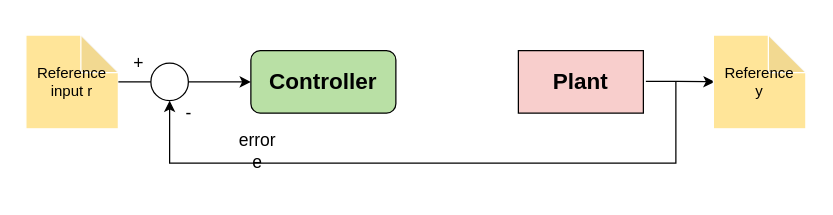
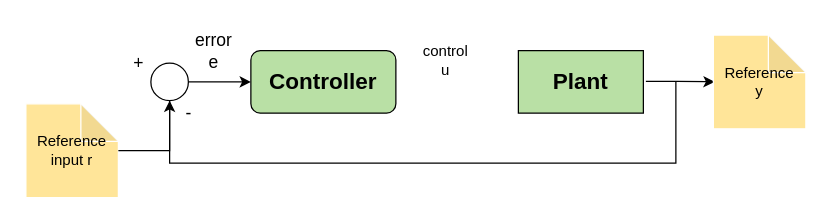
node "control u": added
node "Reference input r": moved (72, 82) -> (72, 151)
node "Plant": fillcolor #f8cecc -> #b9e0a5
node "error e": moved (257, 151) -> (213, 51)
